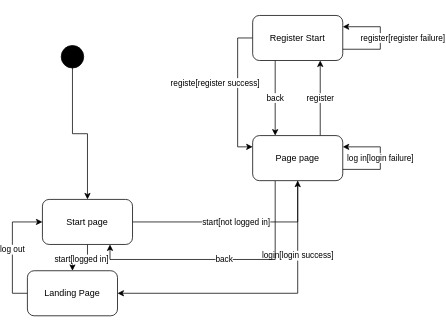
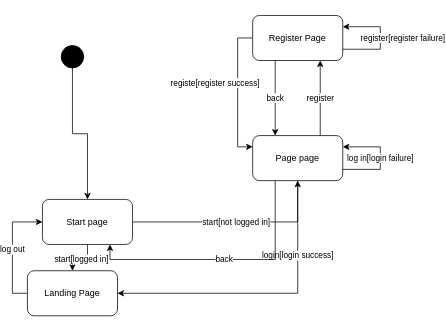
node "Register Start": label "Register Start" -> "Register Page"
